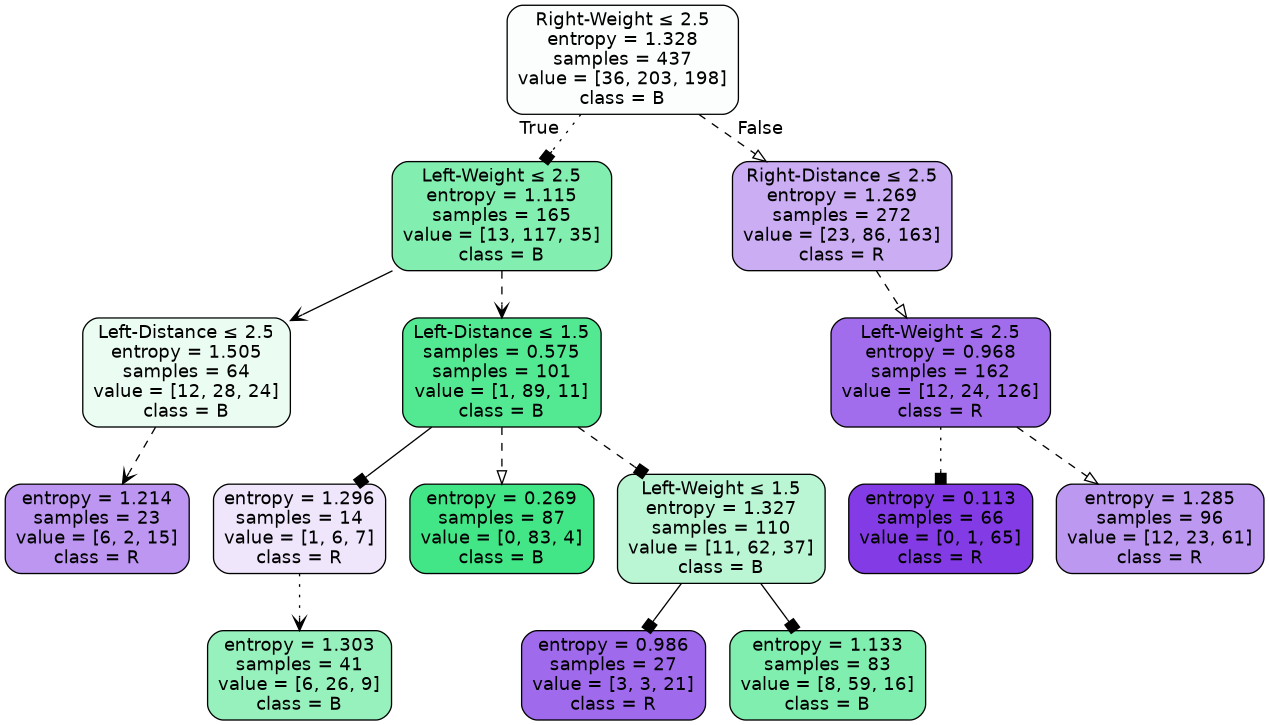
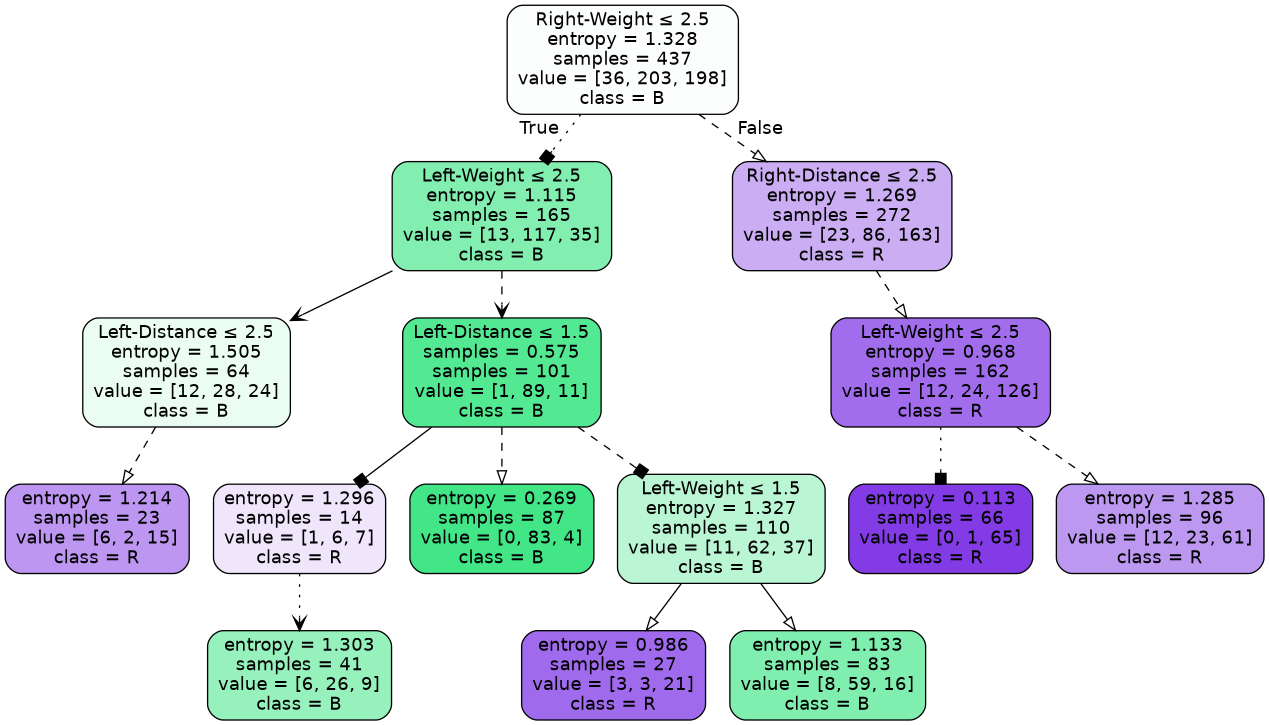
edge "Left-Distance ≤ 2.5" -> "entropy = 1.214": arrowhead vee -> onormal
edge "Left-Weight ≤ 1.5" -> "entropy = 0.986": arrowhead box -> onormal
edge "Left-Weight ≤ 1.5" -> "entropy = 1.133": arrowhead box -> onormal
